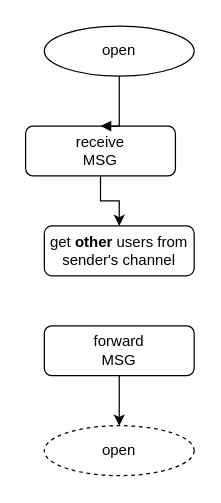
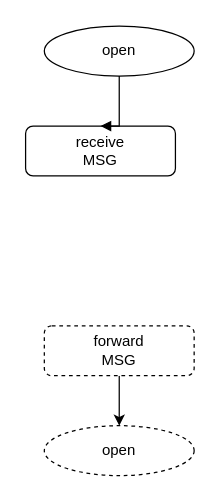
edge "receive MSG" -> "get other users from sender's channel": removed
node "get other users from sender's channel": removed
node "forward MSG": style solid -> dashed
